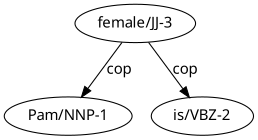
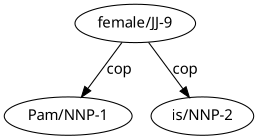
node "female/JJ-3": label "female/JJ-3" -> "female/JJ-9"
node "is/VBZ-2": label "is/VBZ-2" -> "is/NNP-2"
